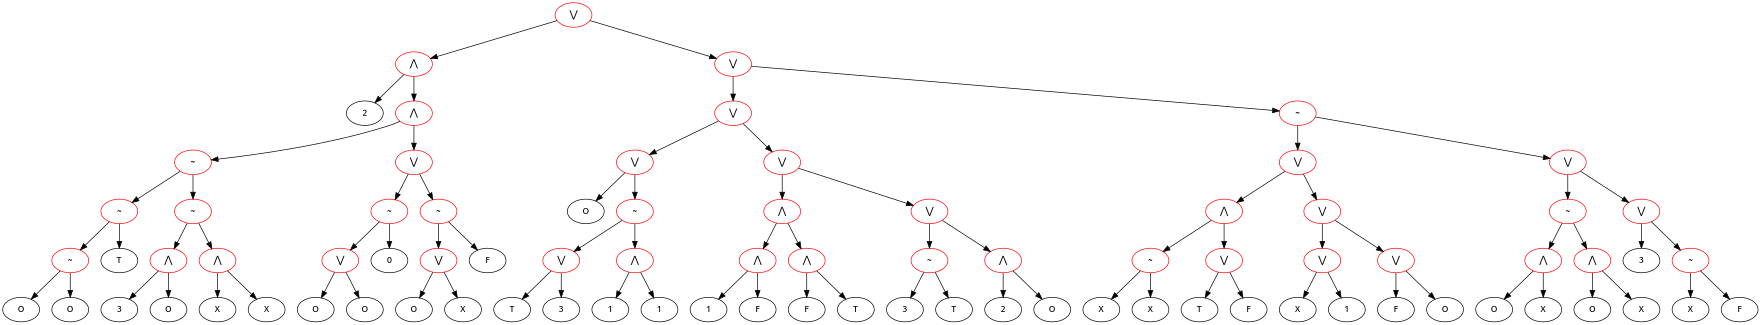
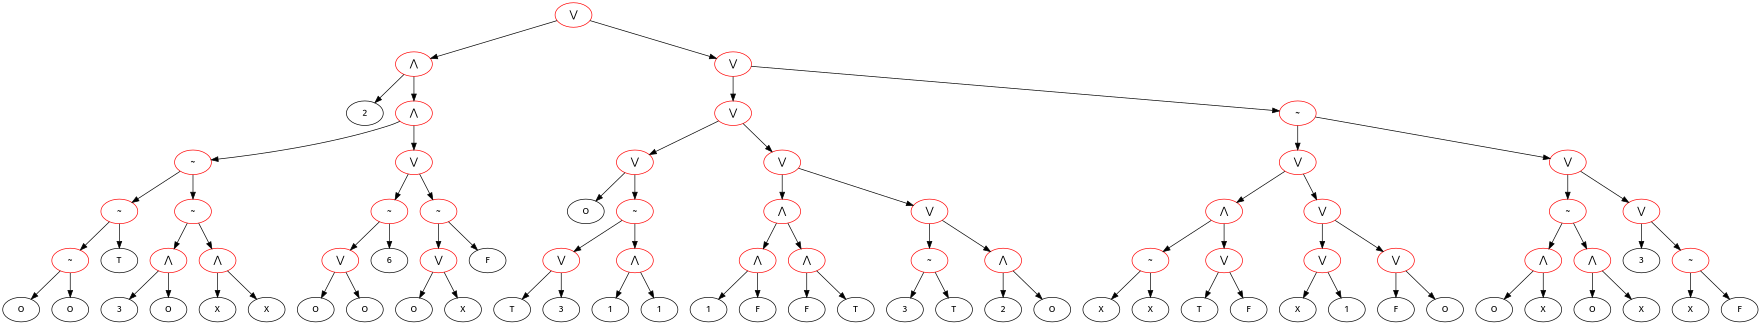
node "0": label "0" -> "6"
